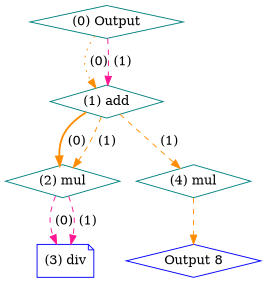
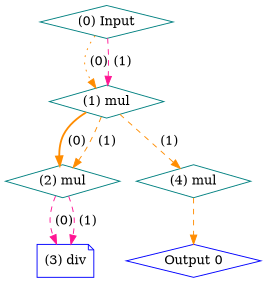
node "(0) Output": label "(0) Output" -> "(0) Input"
node "(1) add": label "(1) add" -> "(1) mul"
node "Output 8": label "Output 8" -> "Output 0"
